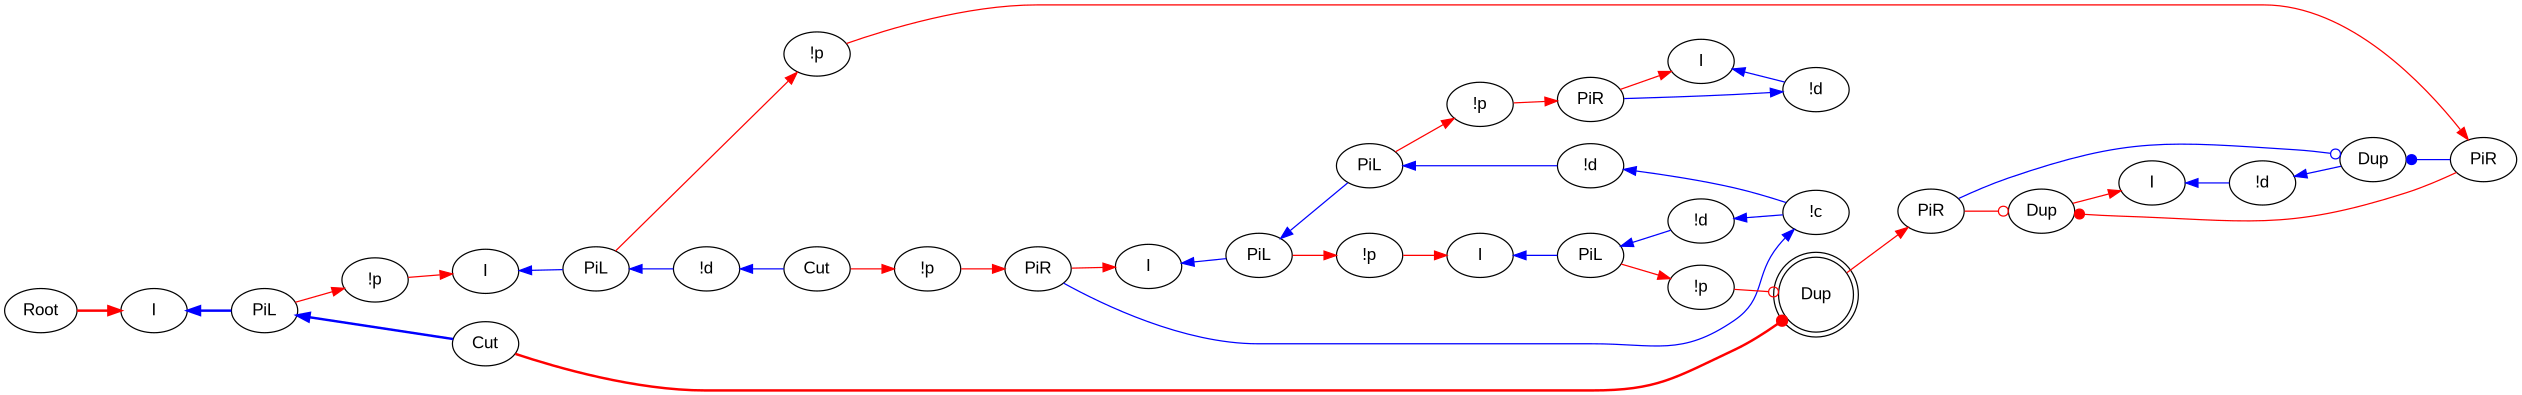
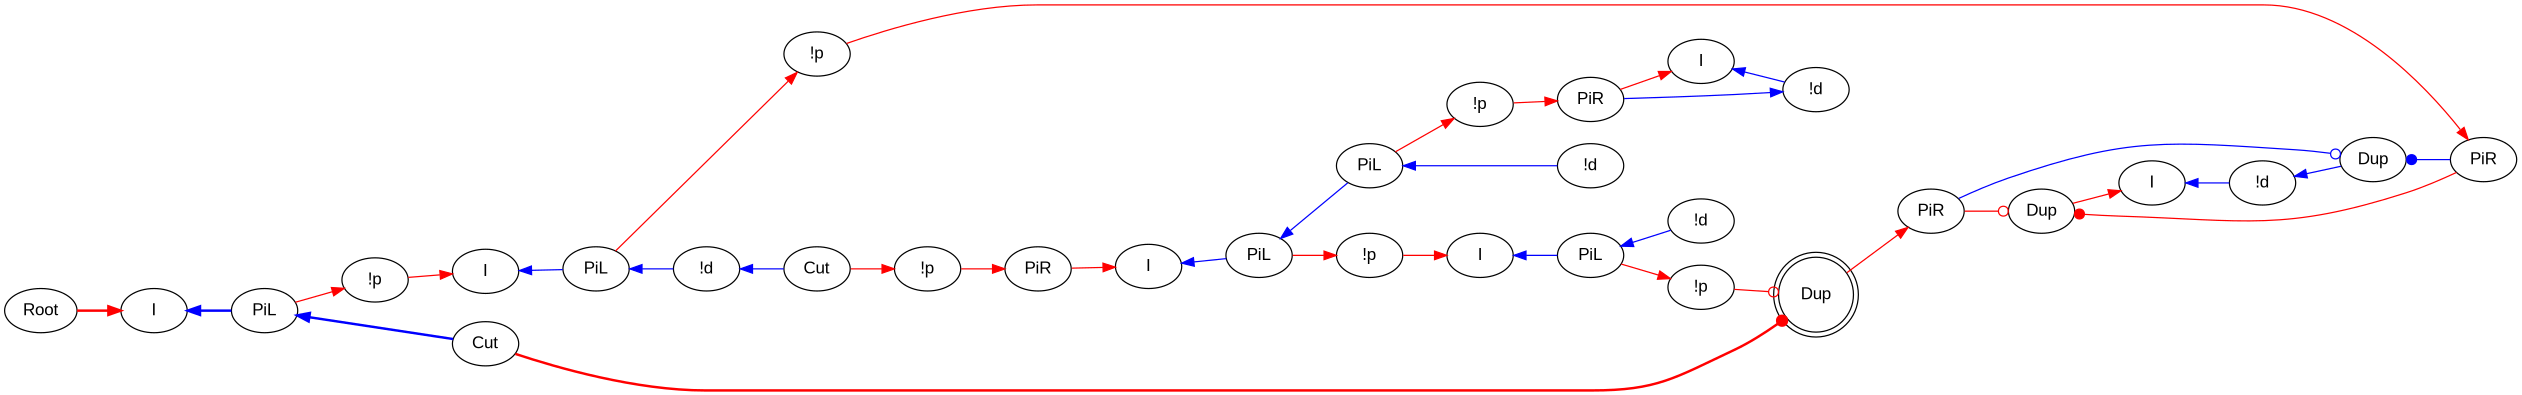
node "!c": removed
